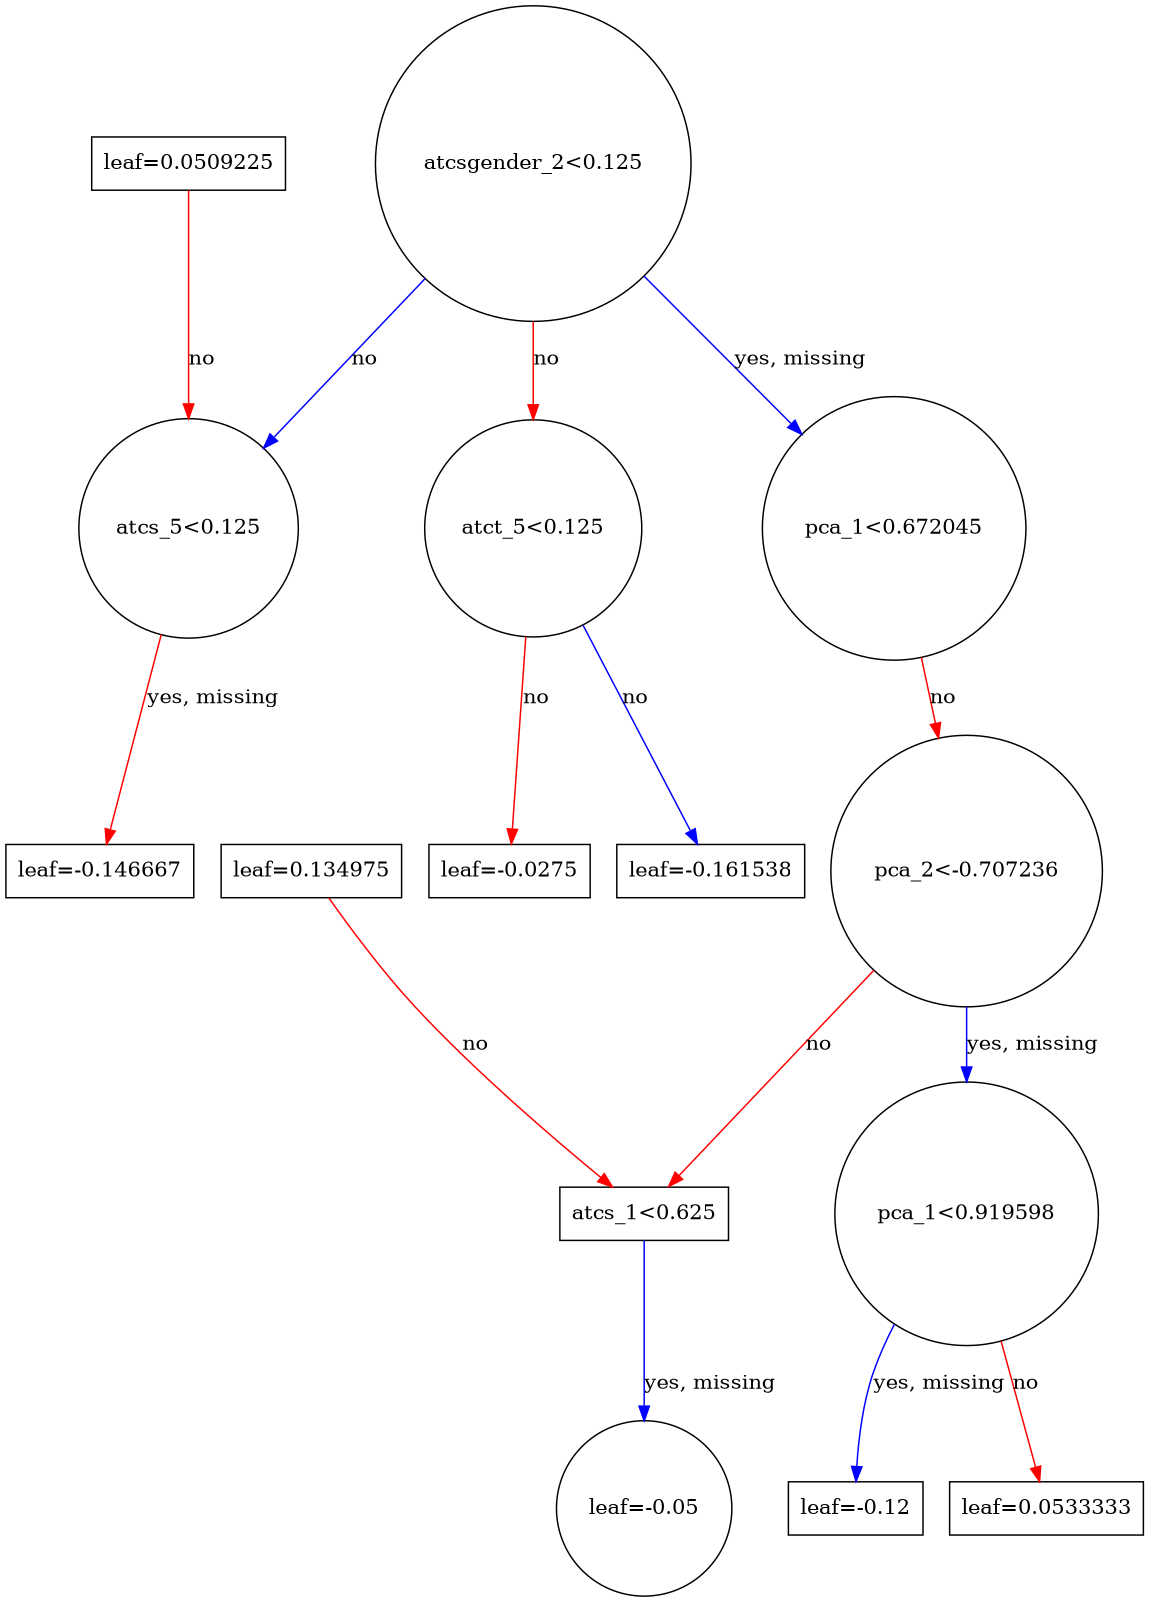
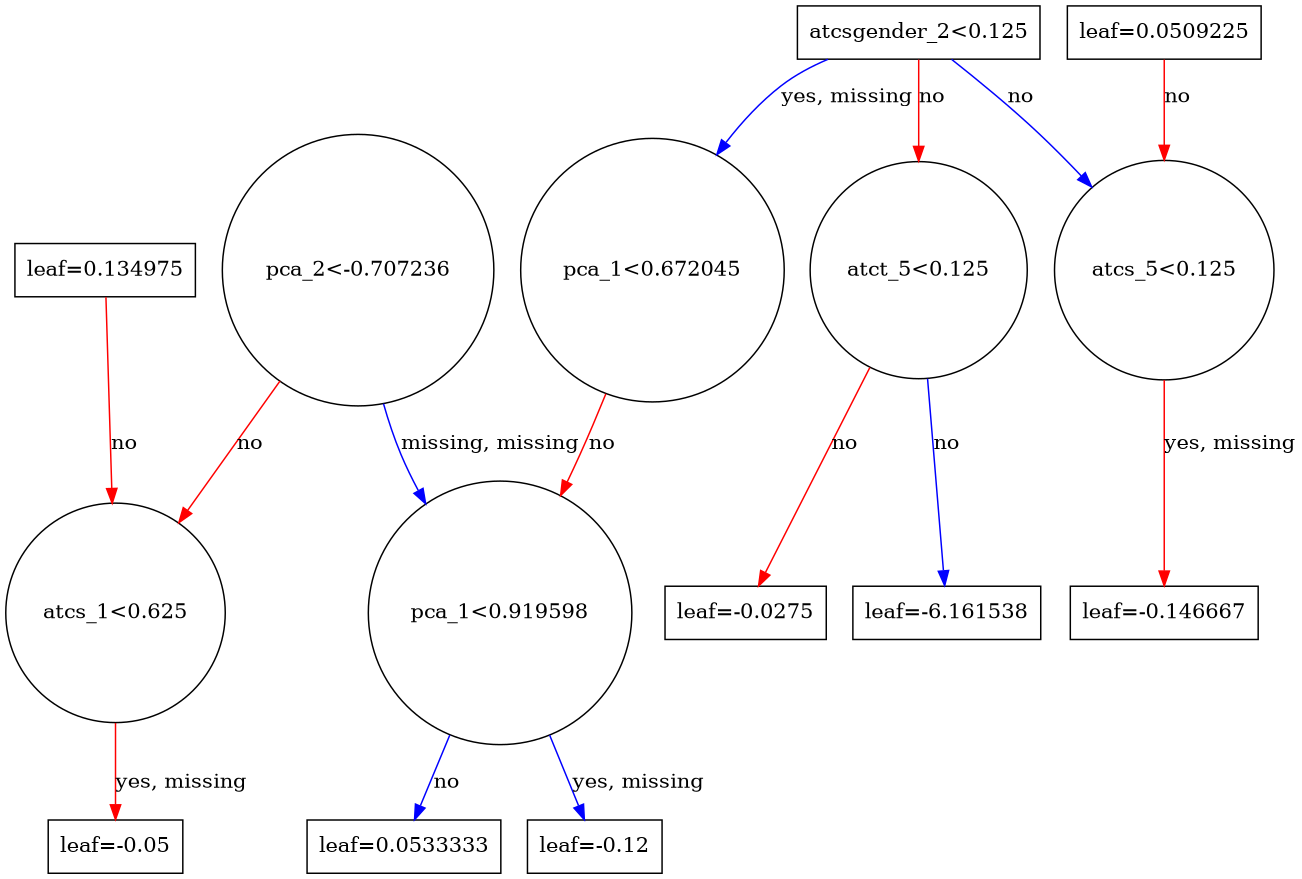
node "atcsgender_2<0.125": shape circle -> box
edge "pca_1<0.672045" -> "pca_2<-0.707236": now "pca_1<0.672045" -> "pca_1<0.919598"
node "leaf=-0.161538": label "leaf=-0.161538" -> "leaf=-6.161538"
edge "pca_2<-0.707236" -> "pca_1<0.919598": label "yes, missing" -> "missing, missing"
node "atcs_1<0.625": shape box -> circle
edge "atcs_1<0.625" -> "leaf=-0.05": color #0000ff -> #ff0000
edge "pca_1<0.919598" -> "leaf=0.0533333": color #ff0000 -> #0000ff
node "leaf=-0.05": shape circle -> box
